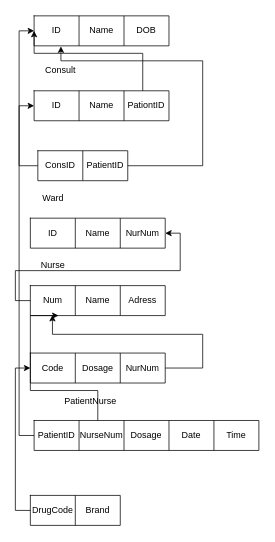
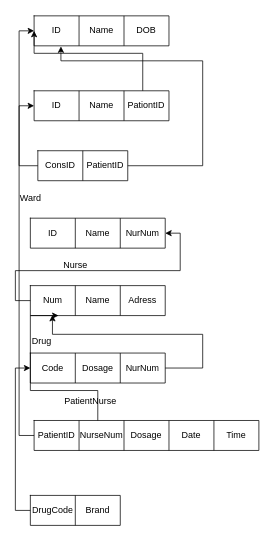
node "Consult": removed
node "Ward": moved (53, 198) -> (30, 198)
node "Nurse": moved (53, 265) -> (75, 265)
node "Drug": added
